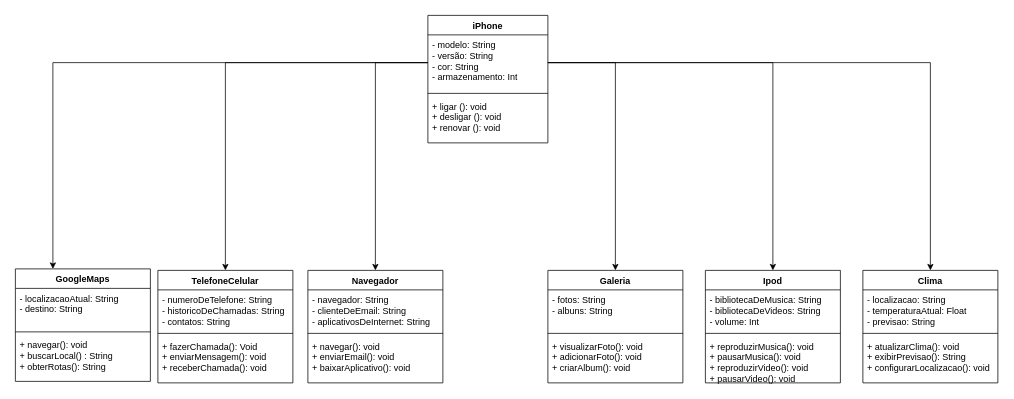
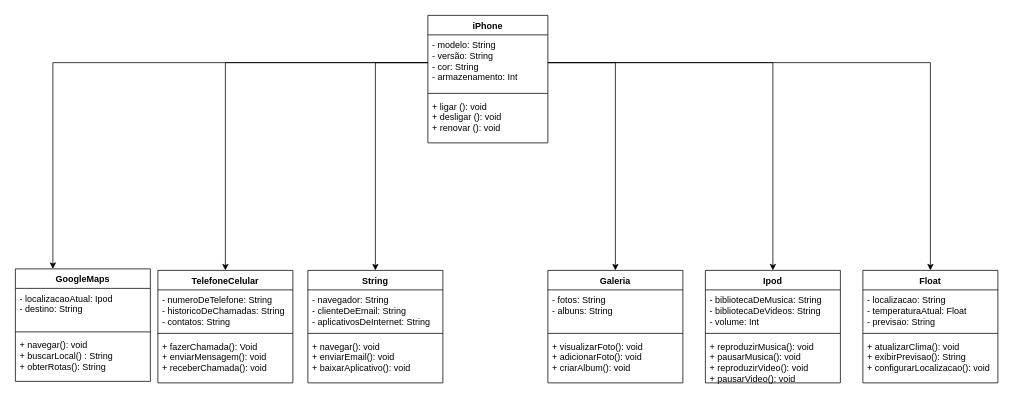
node "Navegador": label "Navegador" -> "String"
node "Clima": label "Clima" -> "Float"
node "- localizacaoAtual: String - destino: String": label "- localizacaoAtual: String - destino: String" -> "- localizacaoAtual: Ipod - destino: String"
